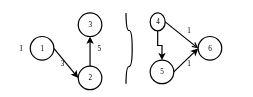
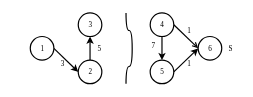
node "4": size 15x18 -> 24x24
node "7": added
node "I": removed
node "S": added
node "2": moved (90, 78) -> (90, 72)
